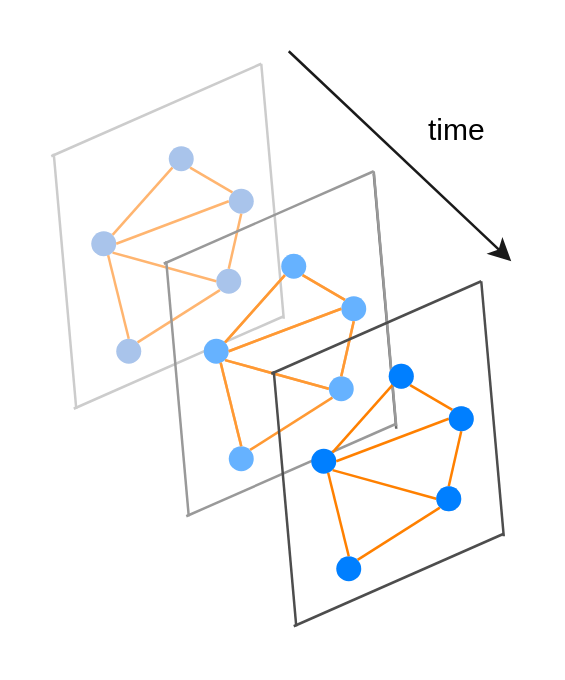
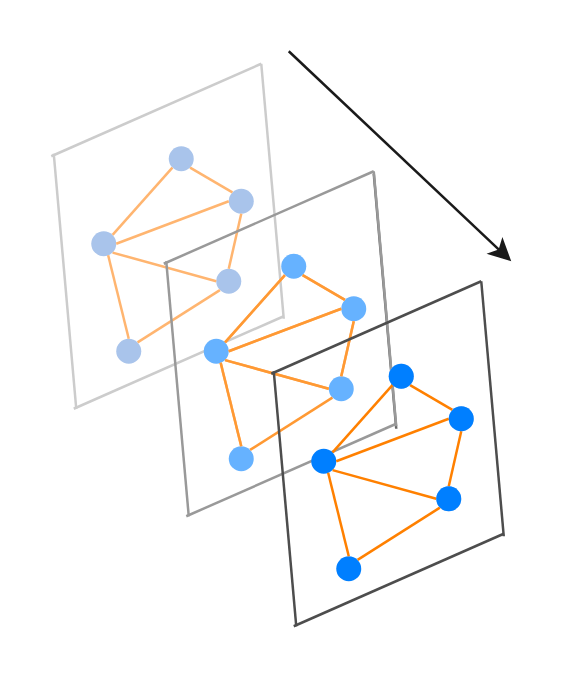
node "time": removed
